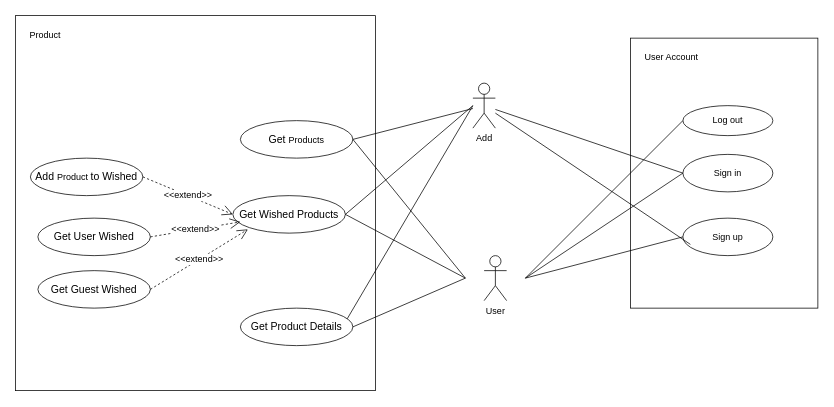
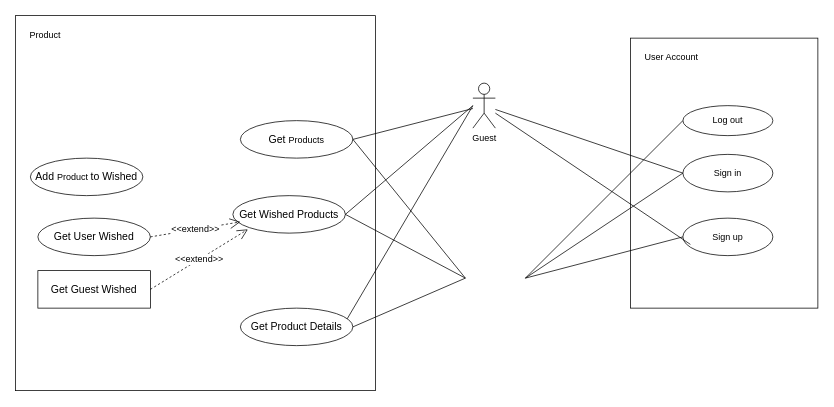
node "Add": label "Add" -> "Guest"
edge "Add Product to Wished" -> "Get Wished Products": removed, label "<<extend>>"
node "User": removed
node "Get Guest Wished": shape ellipse -> rectangle
